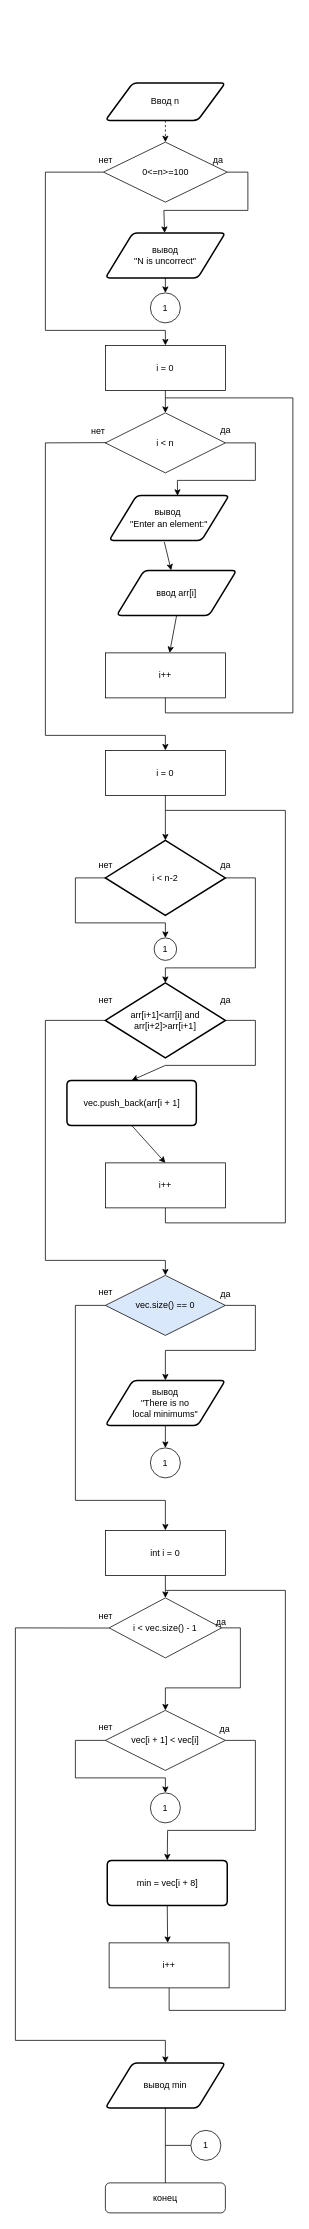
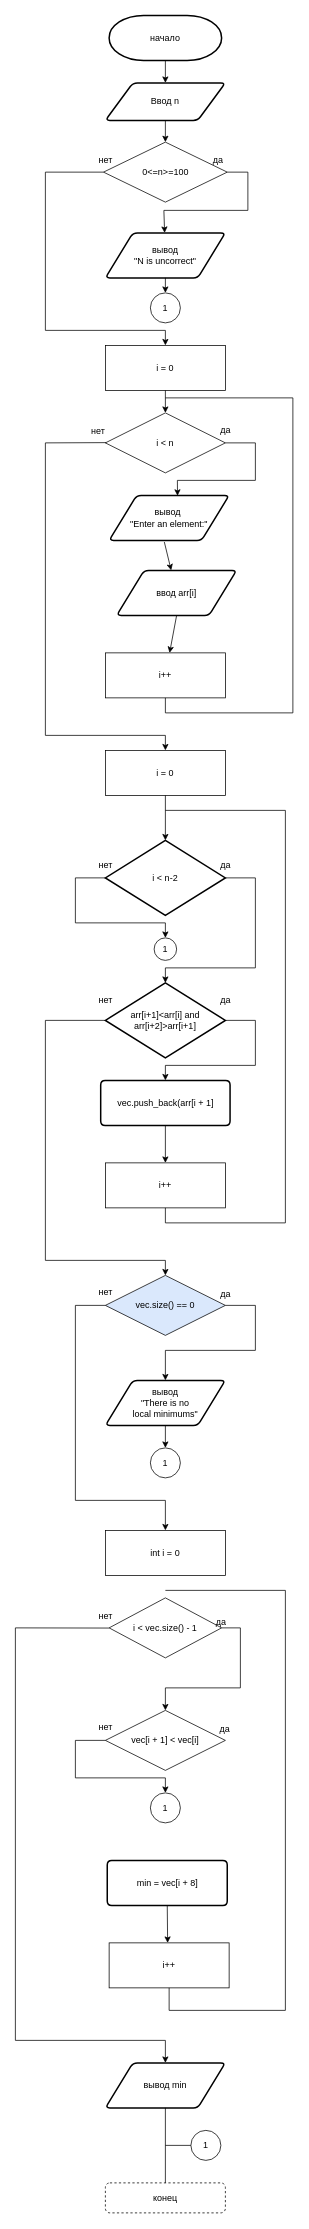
node "начало": added
edge "начало" -> "Ввод n": added
edge "Ввод n" -> "0<=n>=100": style dashed -> solid
node "vec.push_back(arr[i + 1]": moved (132, 1103) -> (165, 1103)
edge "int i = 0" -> "i < vec.size() - 1": removed
edge "vec[i + 1] < vec[i]" -> "min = vec[i + 8]": removed
node "конец": style solid -> dashed
